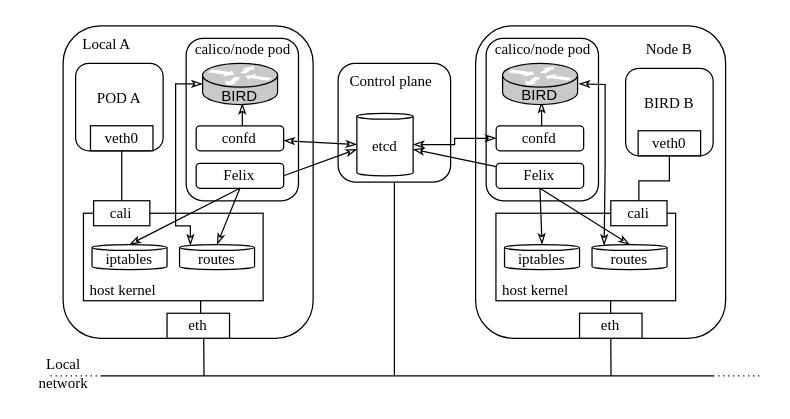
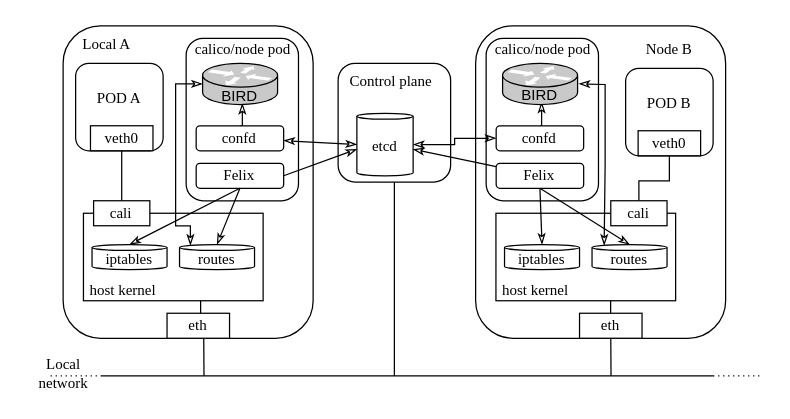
node "BIRD B": label "BIRD B" -> "POD B"
